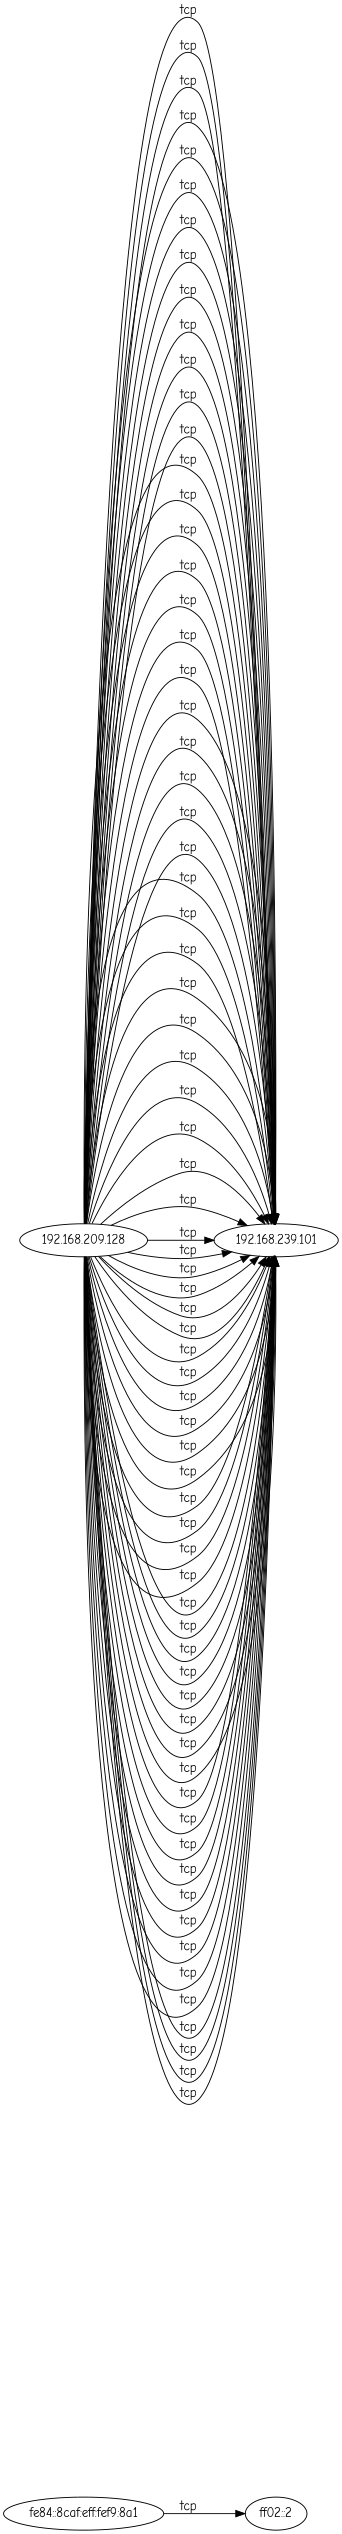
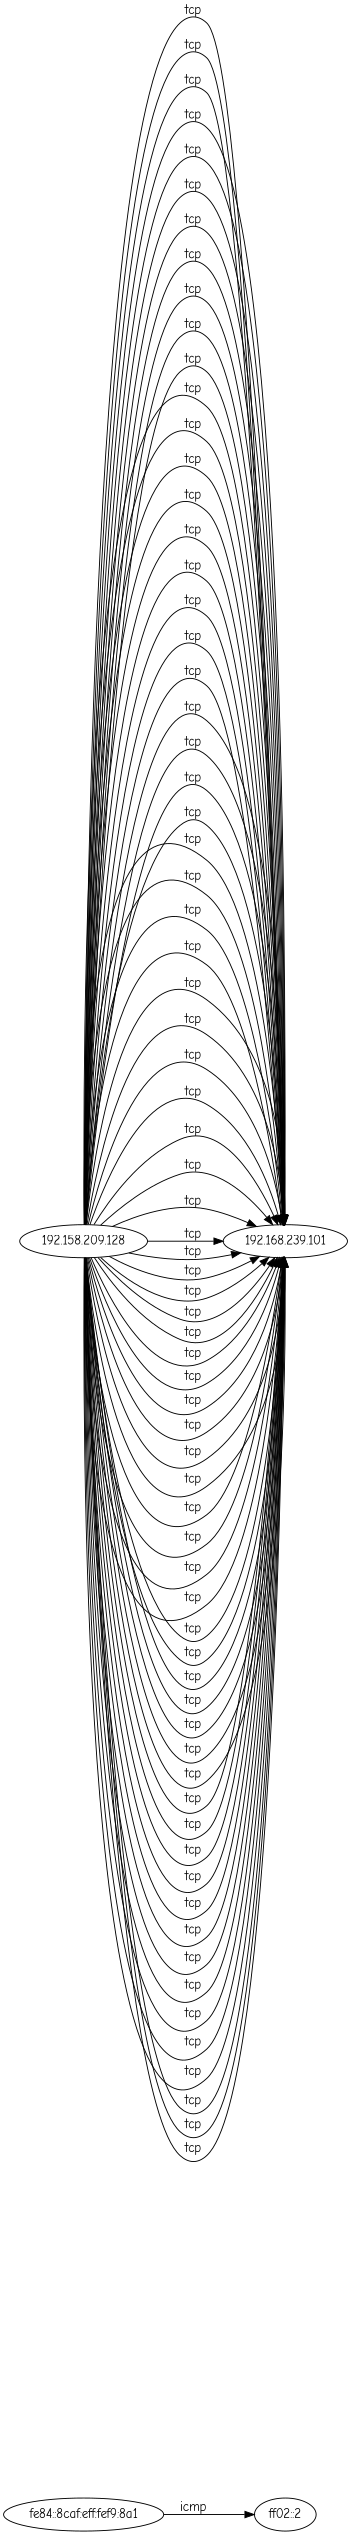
node "192.168.209.128": label "192.168.209.128" -> "192.158.209.128"
edge "fe84::8caf:eff:fef9:8a1" -> "ff02::2": label "tcp" -> "icmp"
